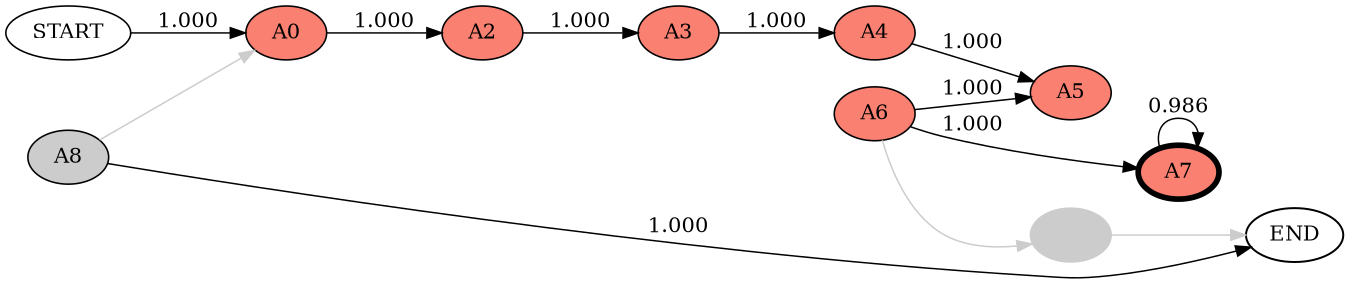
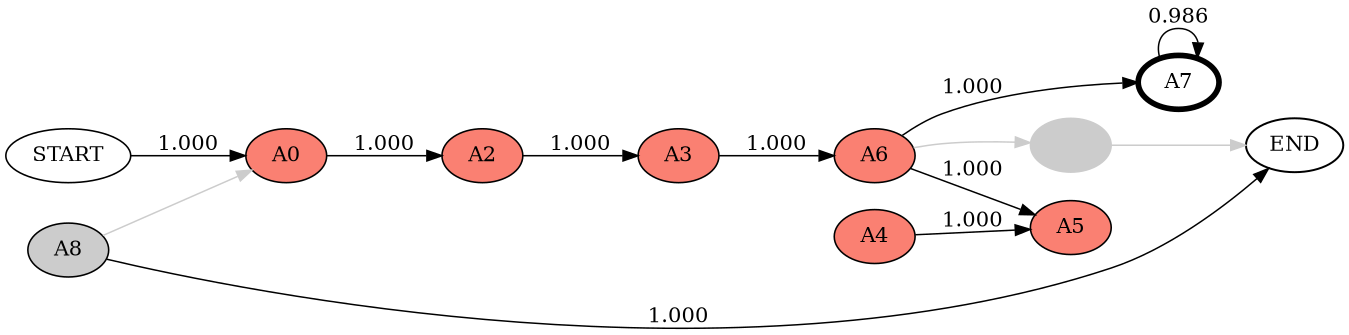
edge "A3" -> "A4": now "A3" -> "A6"
node "A7": fillcolor #fa8072 -> #ffffff
